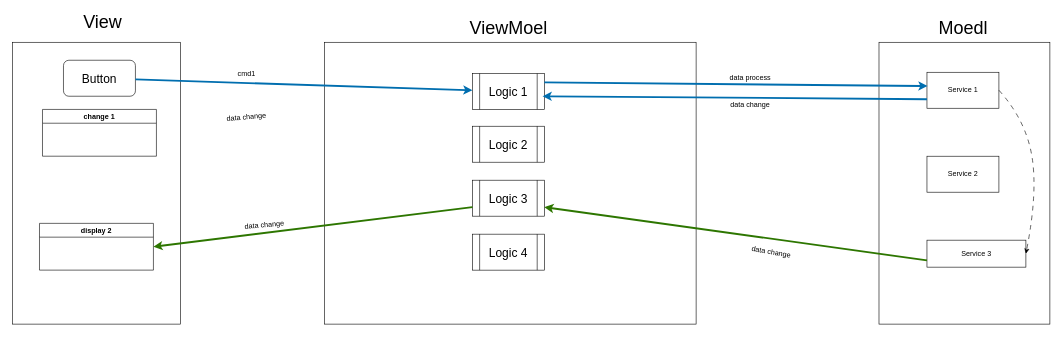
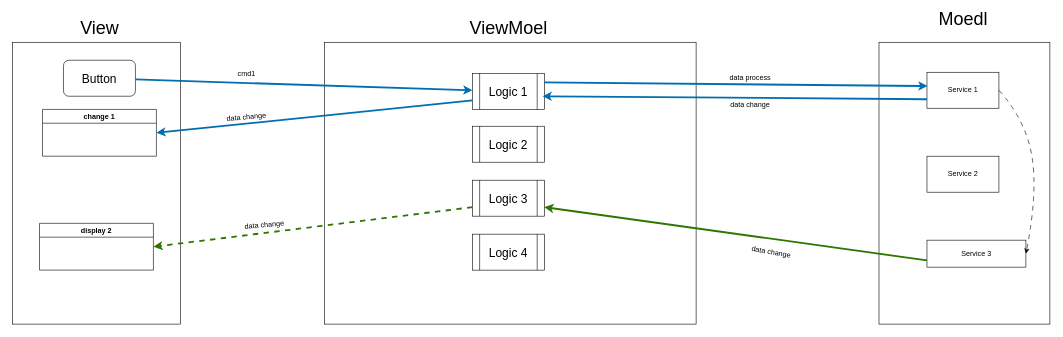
node "View": moved (102, 21) -> (99, 27)
node "Moedl": moved (963, 27) -> (963, 18)
edge "Logic 1" -> "change 1": added
edge "Logic 3" -> "display 2": style solid -> dashed
